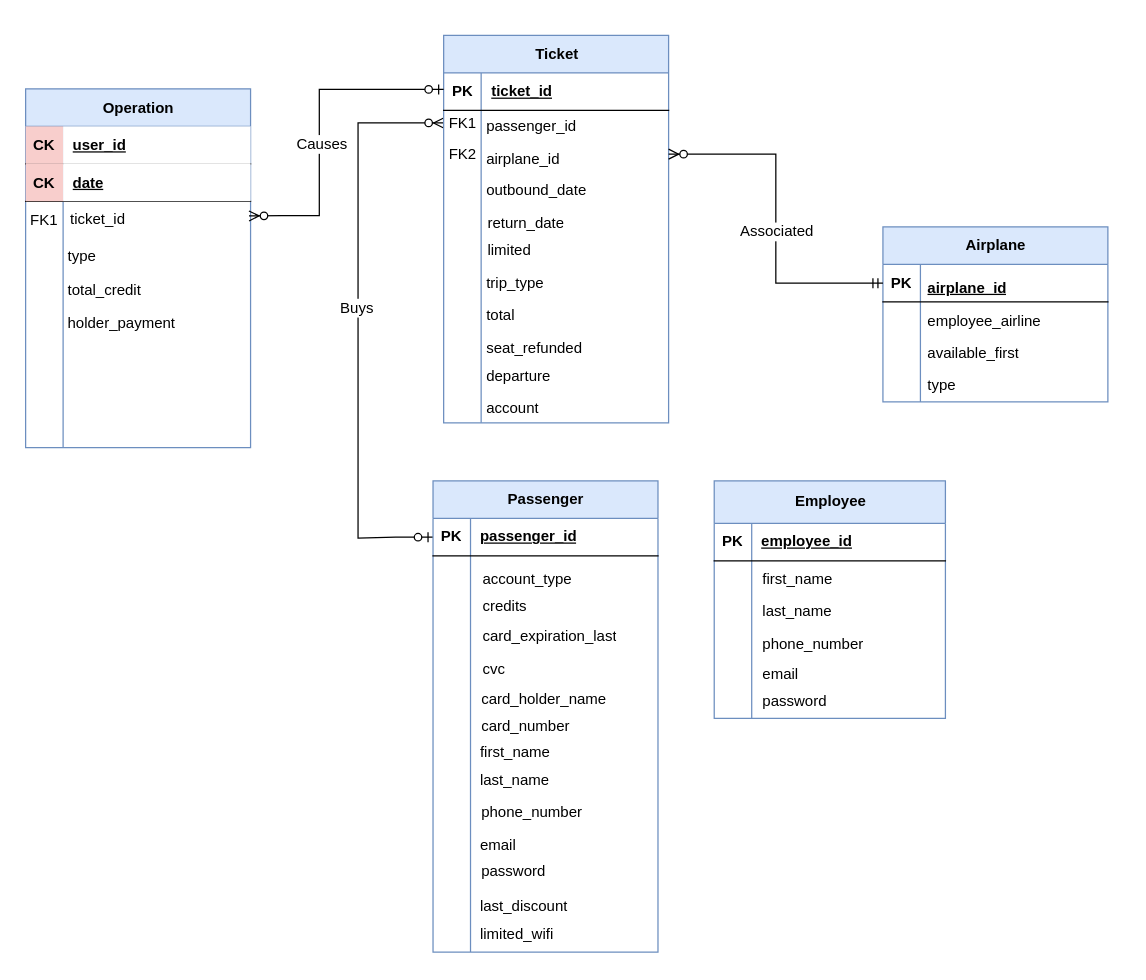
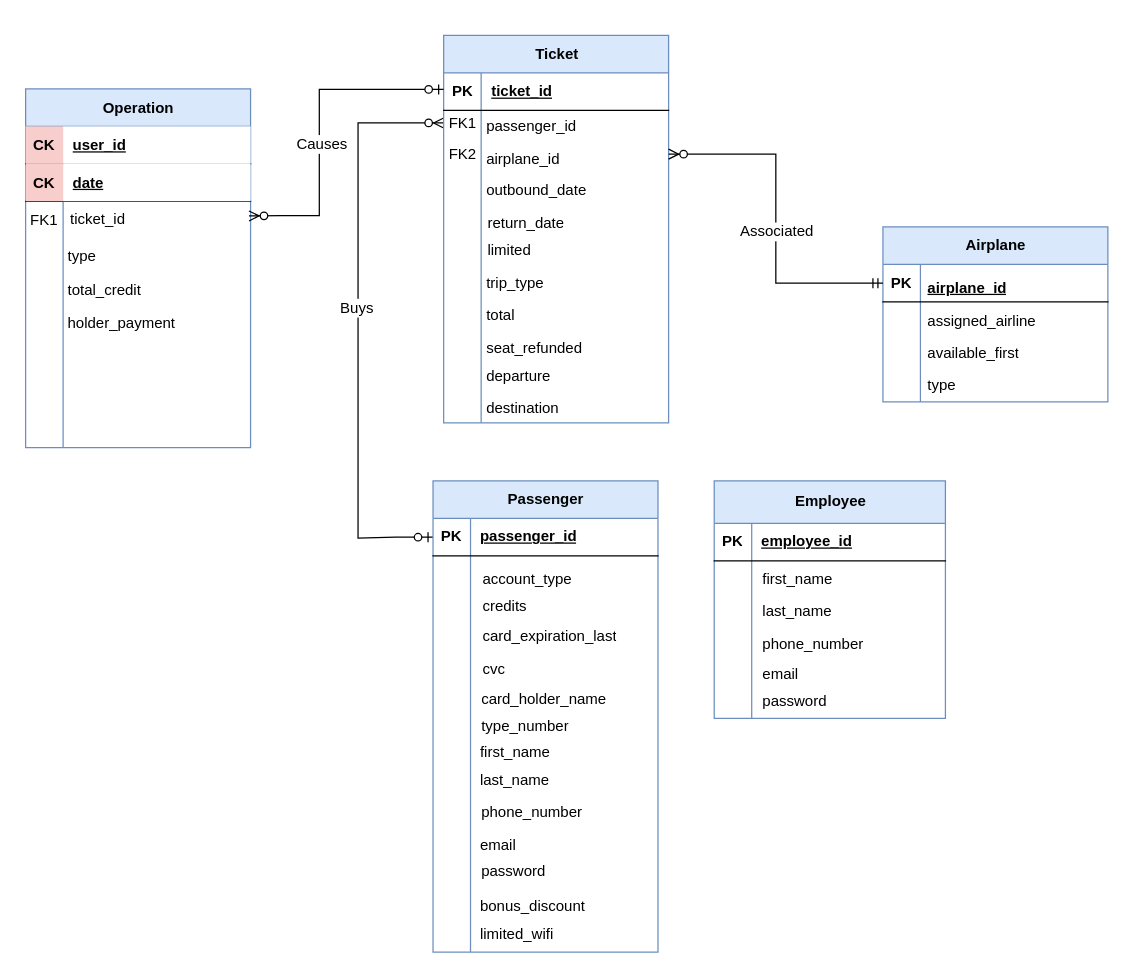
node "employee_airline": label "employee_airline" -> "assigned_airline"
node "account": label "account" -> "destination"
node "card_number": label "card_number" -> "type_number"
node "last_discount": label "last_discount" -> "bonus_discount"
